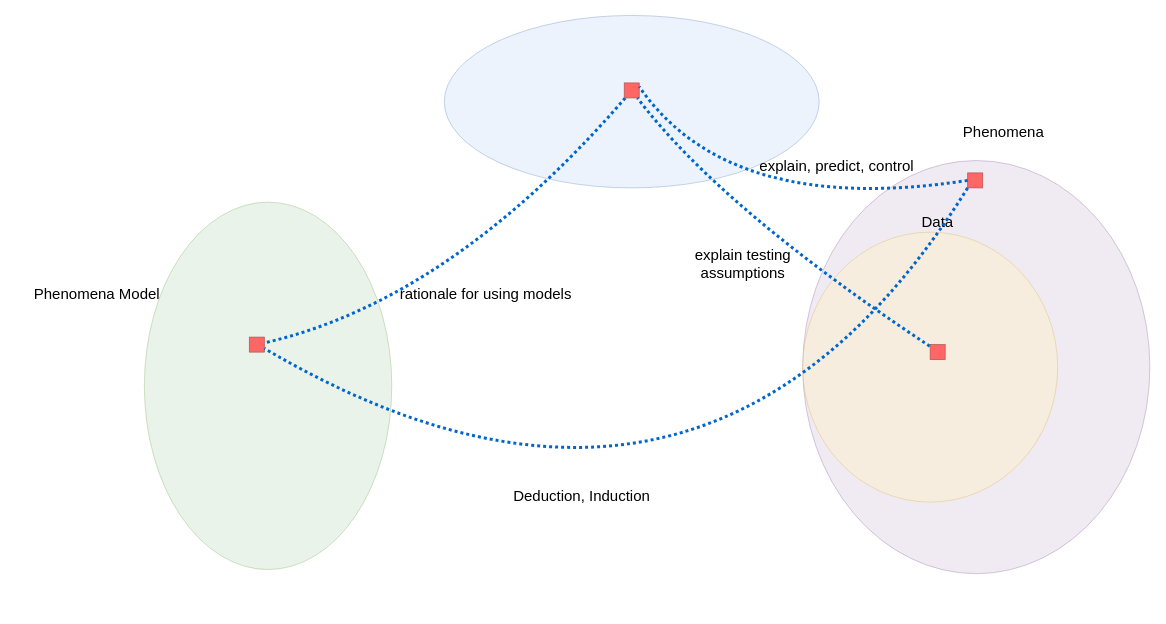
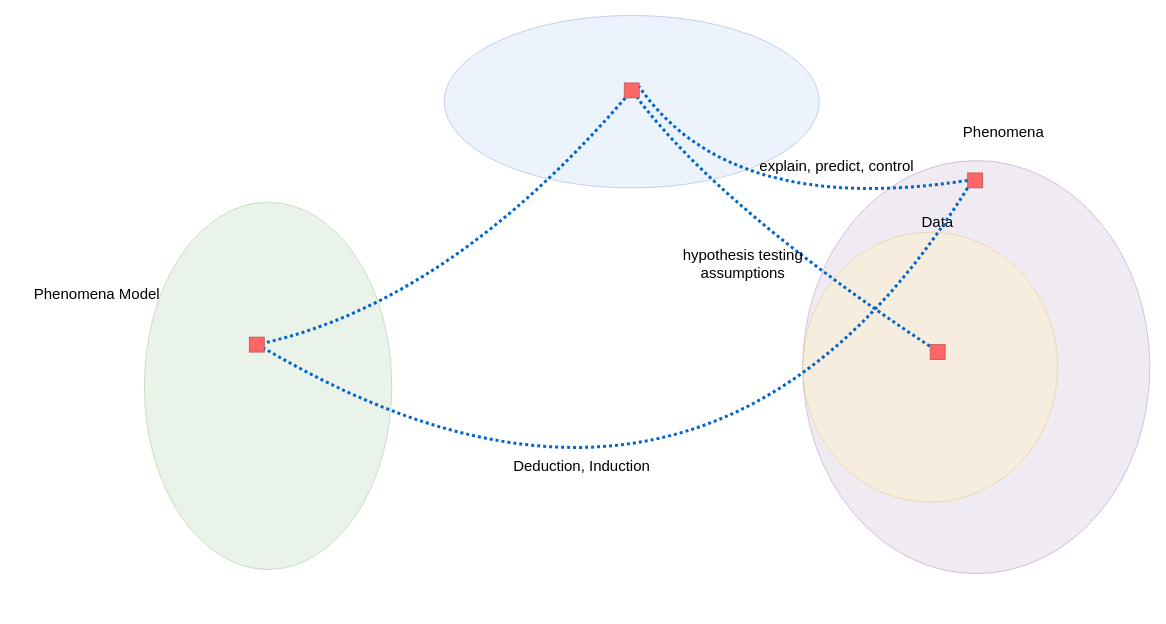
node "explain testing assumptions": label "explain testing assumptions" -> "hypothesis testing assumptions"
node "rationale for using models": removed
node "Deduction, Induction": moved (582, 495) -> (582, 465)
